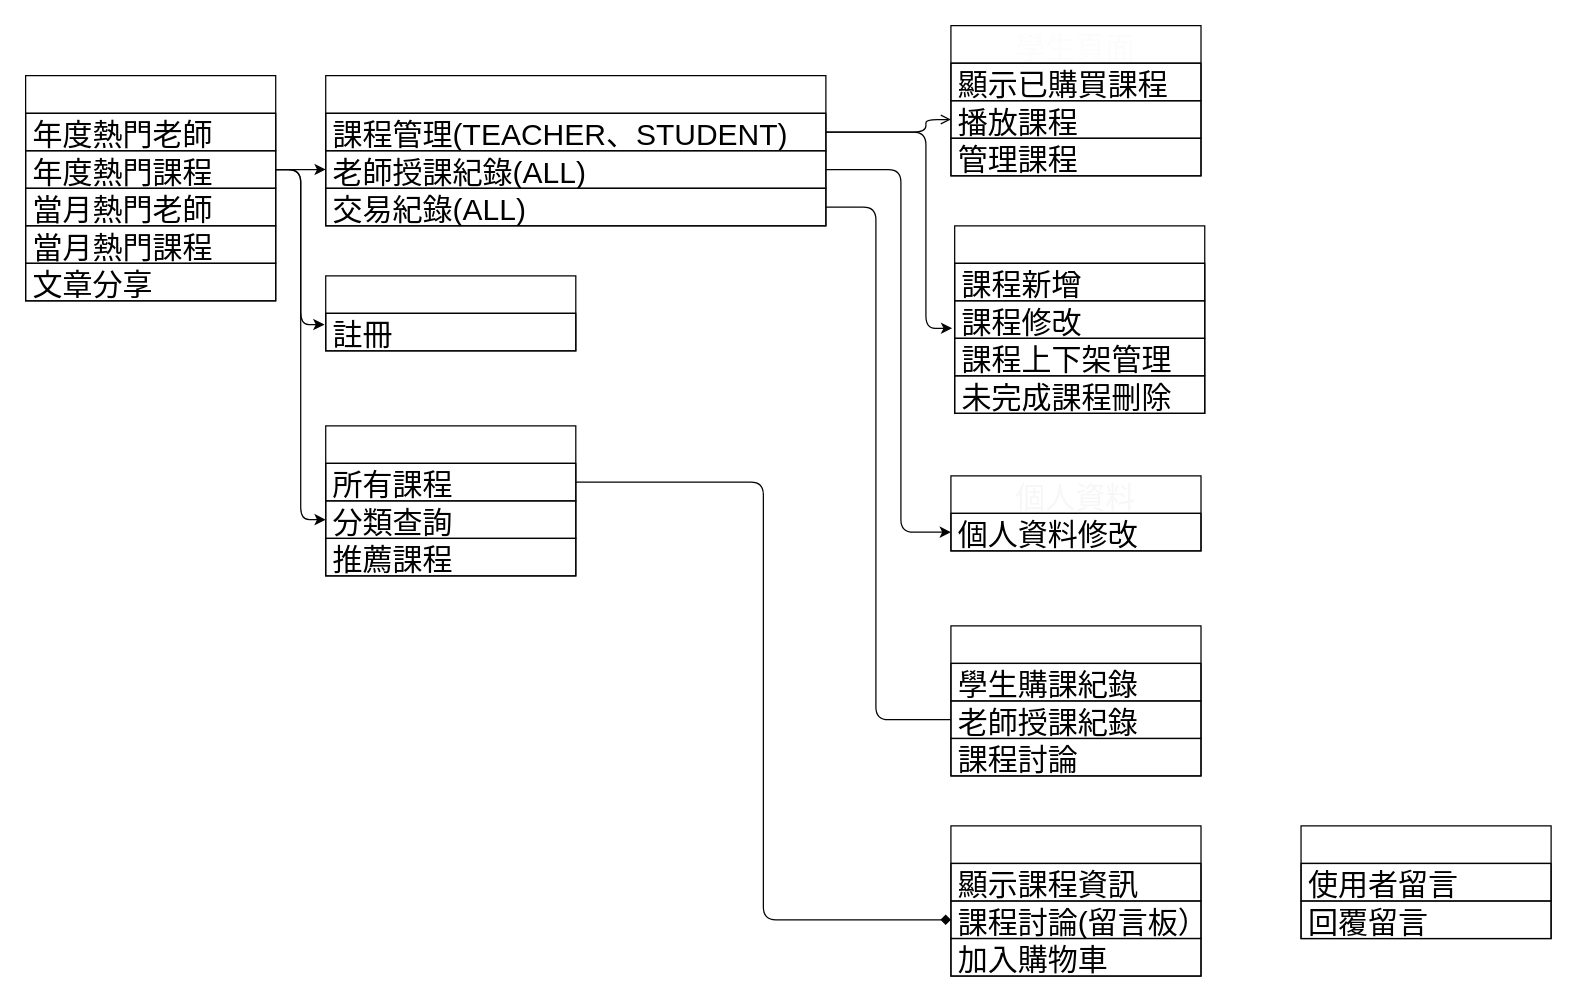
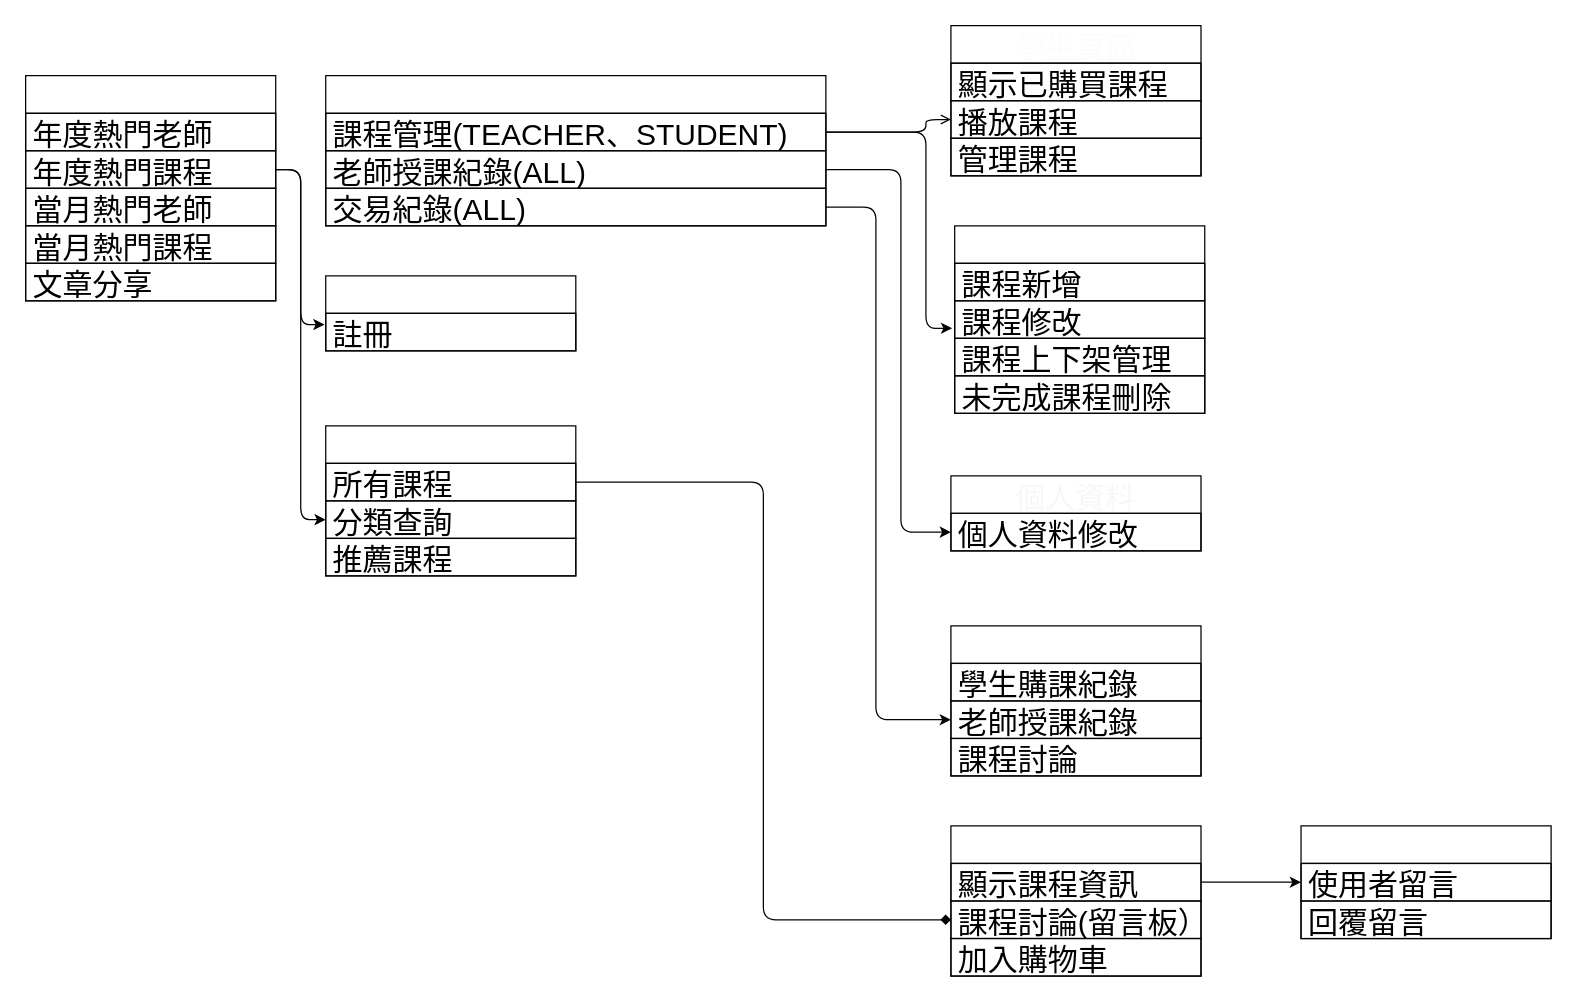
edge "年度熱門課程" -> "老師授課紀錄(ALL)": removed
edge "交易紀錄(ALL)" -- "老師授課紀錄": arrowhead none -> classic
edge "顯示課程資訊" -> "使用者留言": added
